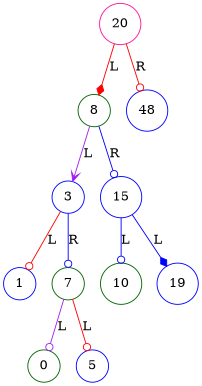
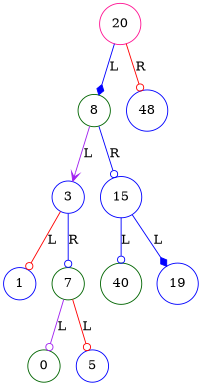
edge "20" -> "8": color red -> blue
node "10": label "10" -> "40"
